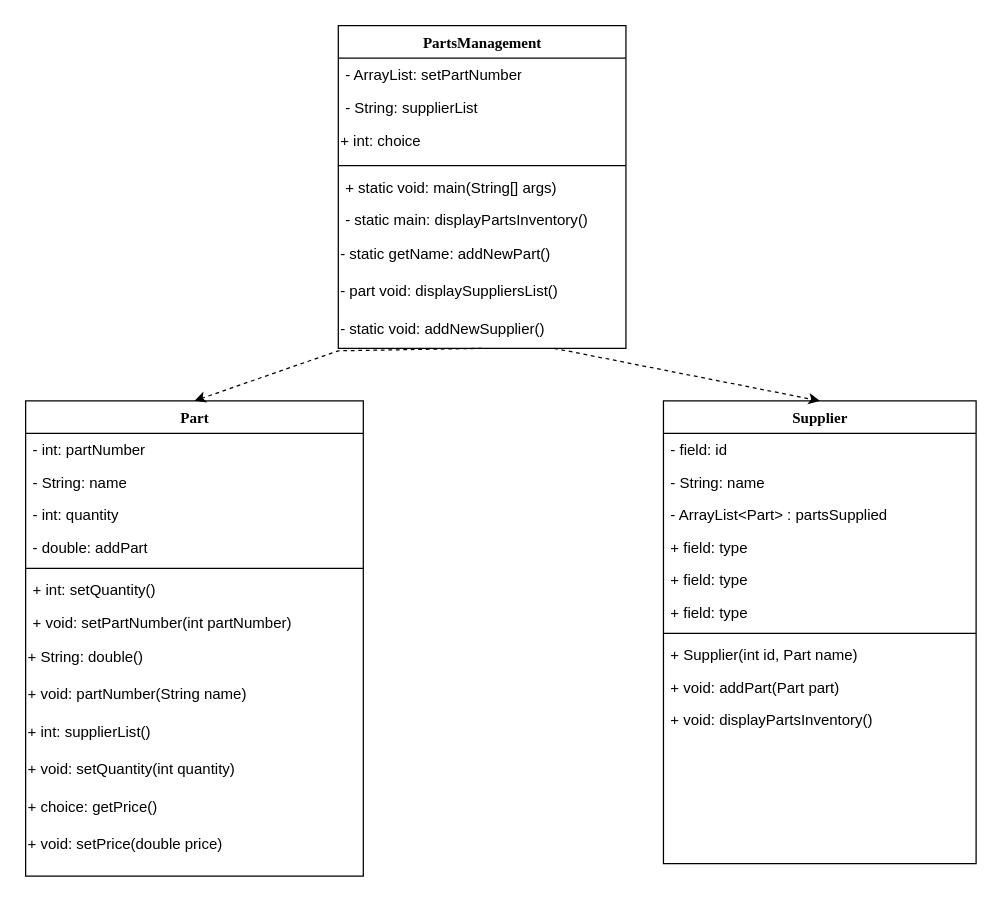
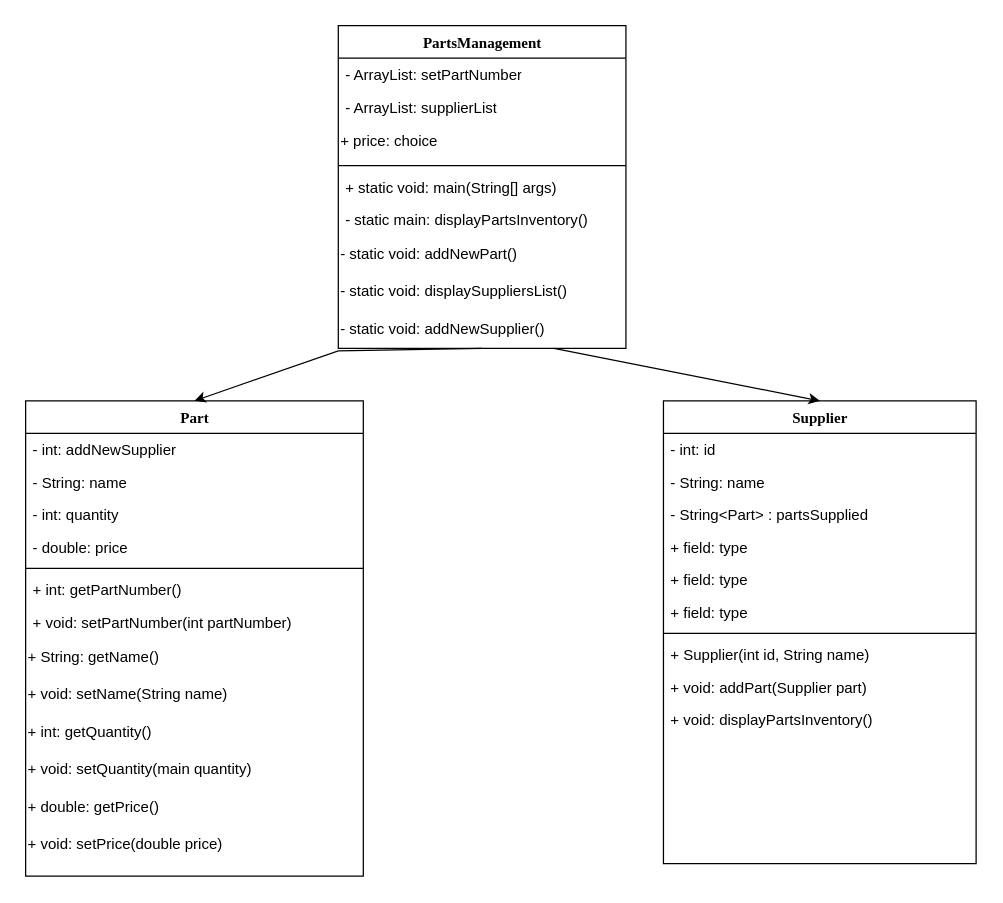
node "- String: supplierList": label "- String: supplierList" -> "- ArrayList: supplierList"
node "+ int: choice": label "+ int: choice" -> "+ price: choice"
node "- static getName: addNewPart()": label "- static getName: addNewPart()" -> "- static void: addNewPart()"
node "- part void: displaySuppliersList()": label "- part void: displaySuppliersList()" -> "- static void: displaySuppliersList()"
edge "PartsManagement" -> "Part": style dashed -> solid
edge "PartsManagement" -> "Supplier": style dashed -> solid
node "- int: partNumber": label "- int: partNumber" -> "- int: addNewSupplier"
node "- field: id": label "- field: id" -> "- int: id"
node "- ArrayList<Part> : partsSupplied": label "- ArrayList<Part> : partsSupplied" -> "- String<Part> : partsSupplied"
node "- double: addPart": label "- double: addPart" -> "- double: price"
node "+ int: setQuantity()": label "+ int: setQuantity()" -> "+ int: getPartNumber()"
node "+ Supplier(int id, Part name)": label "+ Supplier(int id, Part name)" -> "+ Supplier(int id, String name)"
node "+ String: double()": label "+ String: double()" -> "+ String: getName()"
node "+ void: addPart(Part part)": label "+ void: addPart(Part part)" -> "+ void: addPart(Supplier part)"
node "+ void: partNumber(String name)": label "+ void: partNumber(String name)" -> "+ void: setName(String name)"
node "+ int: supplierList()": label "+ int: supplierList()" -> "+ int: getQuantity()"
node "+ void: setQuantity(int quantity)": label "+ void: setQuantity(int quantity)" -> "+ void: setQuantity(main quantity)"
node "+ choice: getPrice()": label "+ choice: getPrice()" -> "+ double: getPrice()"
